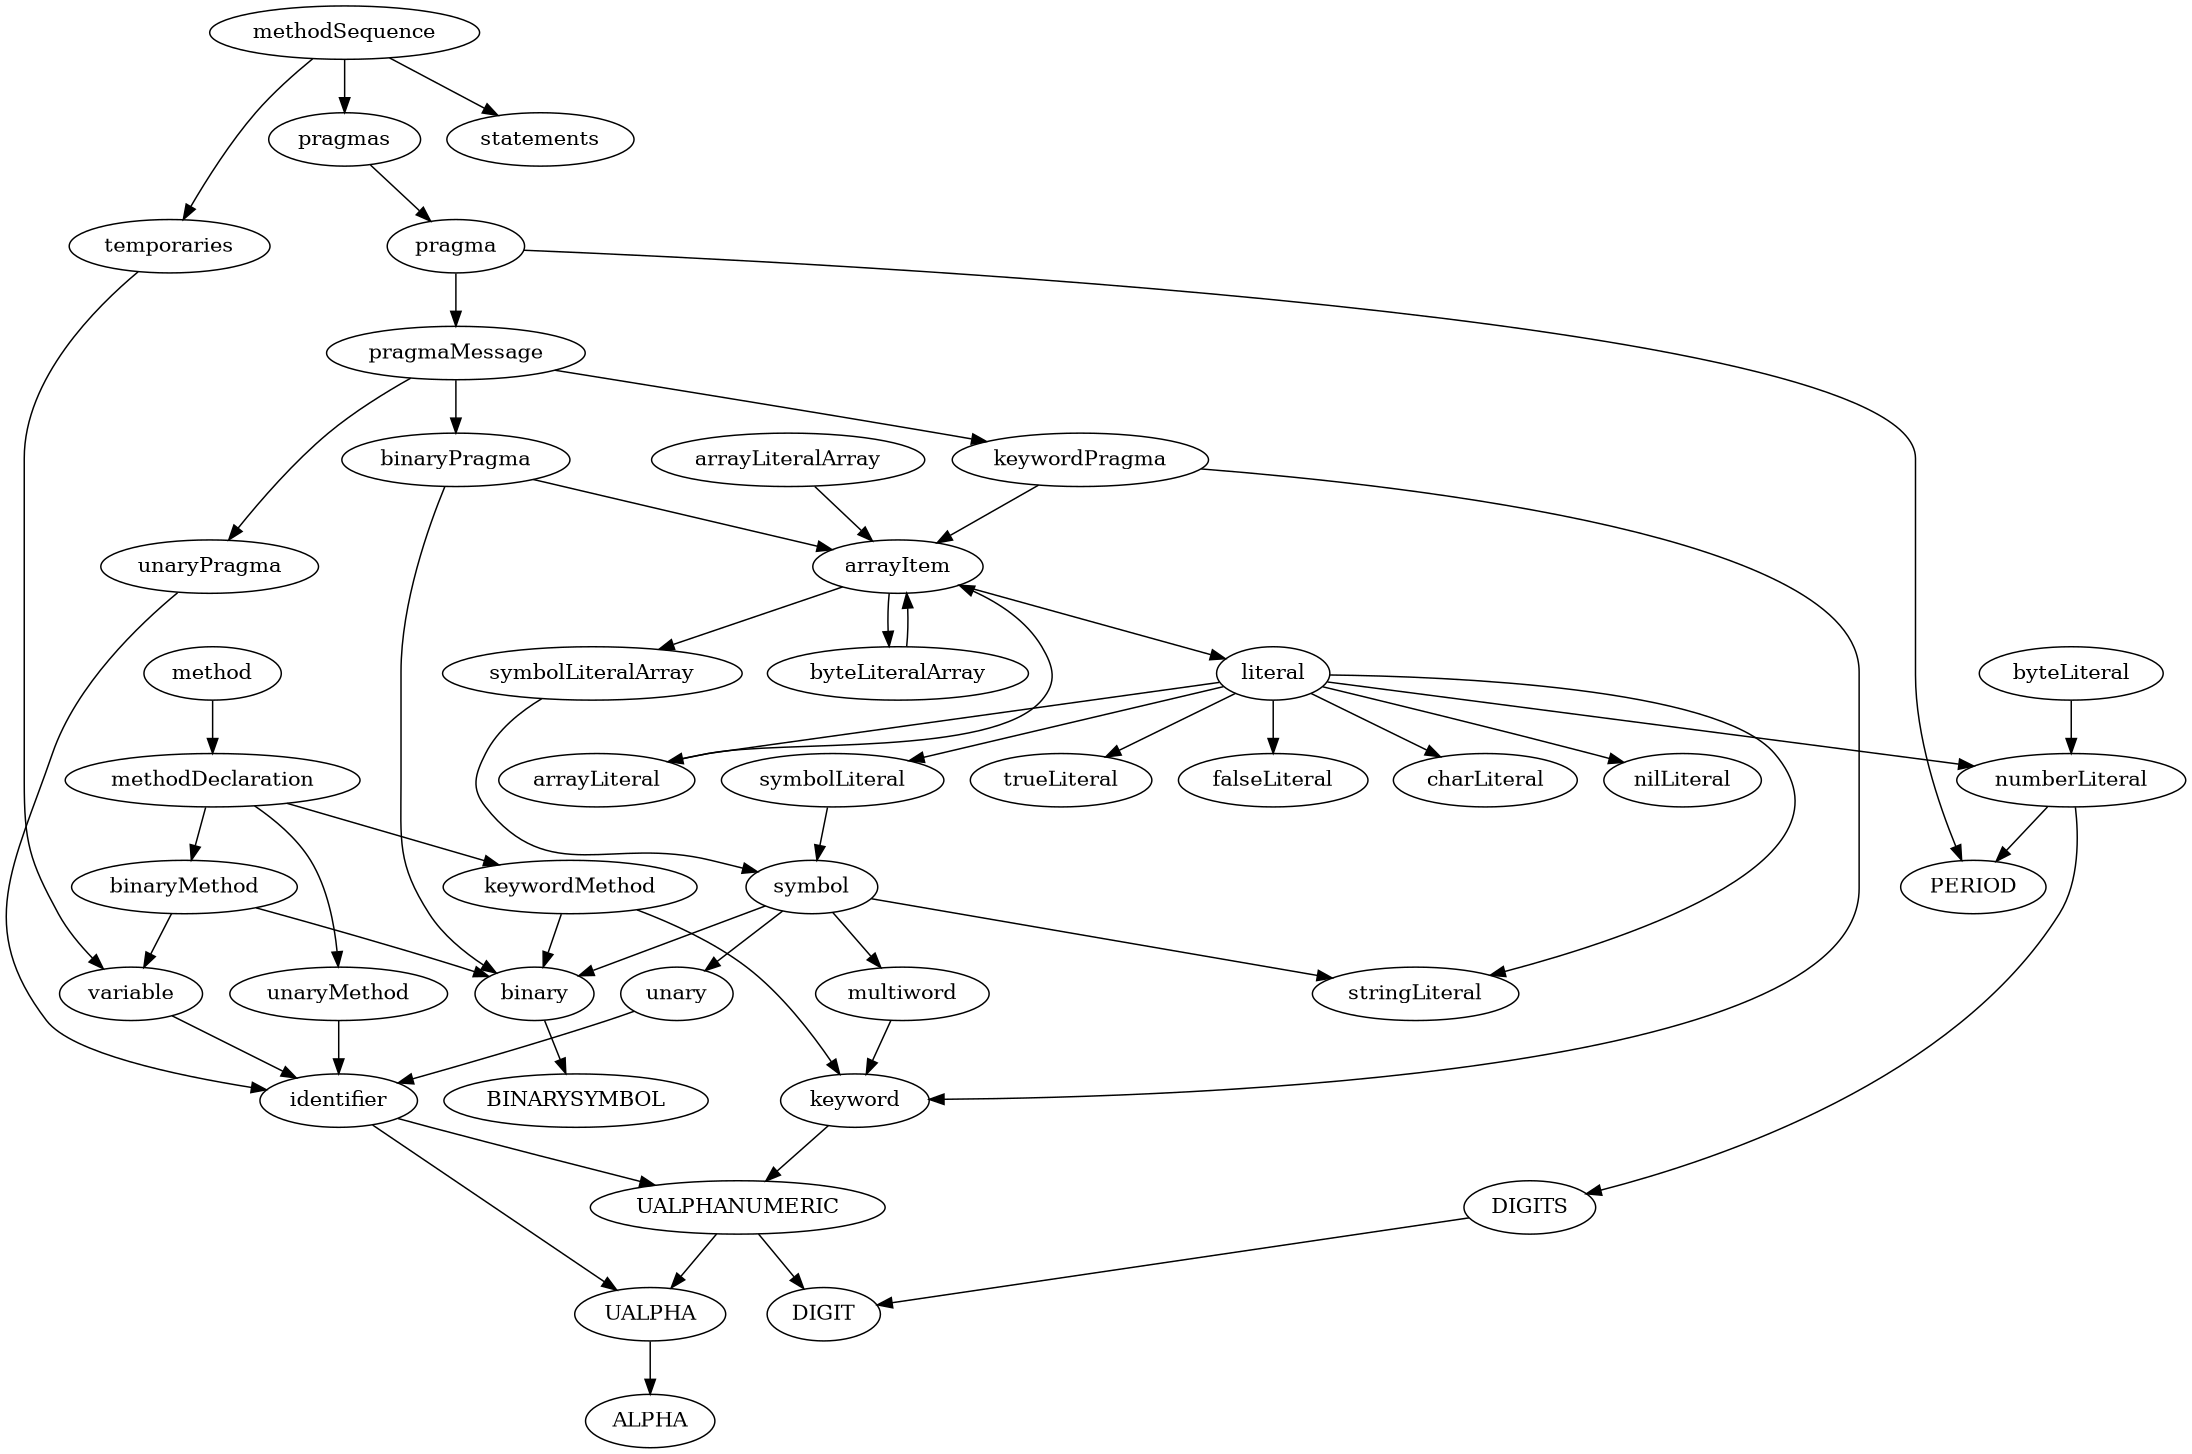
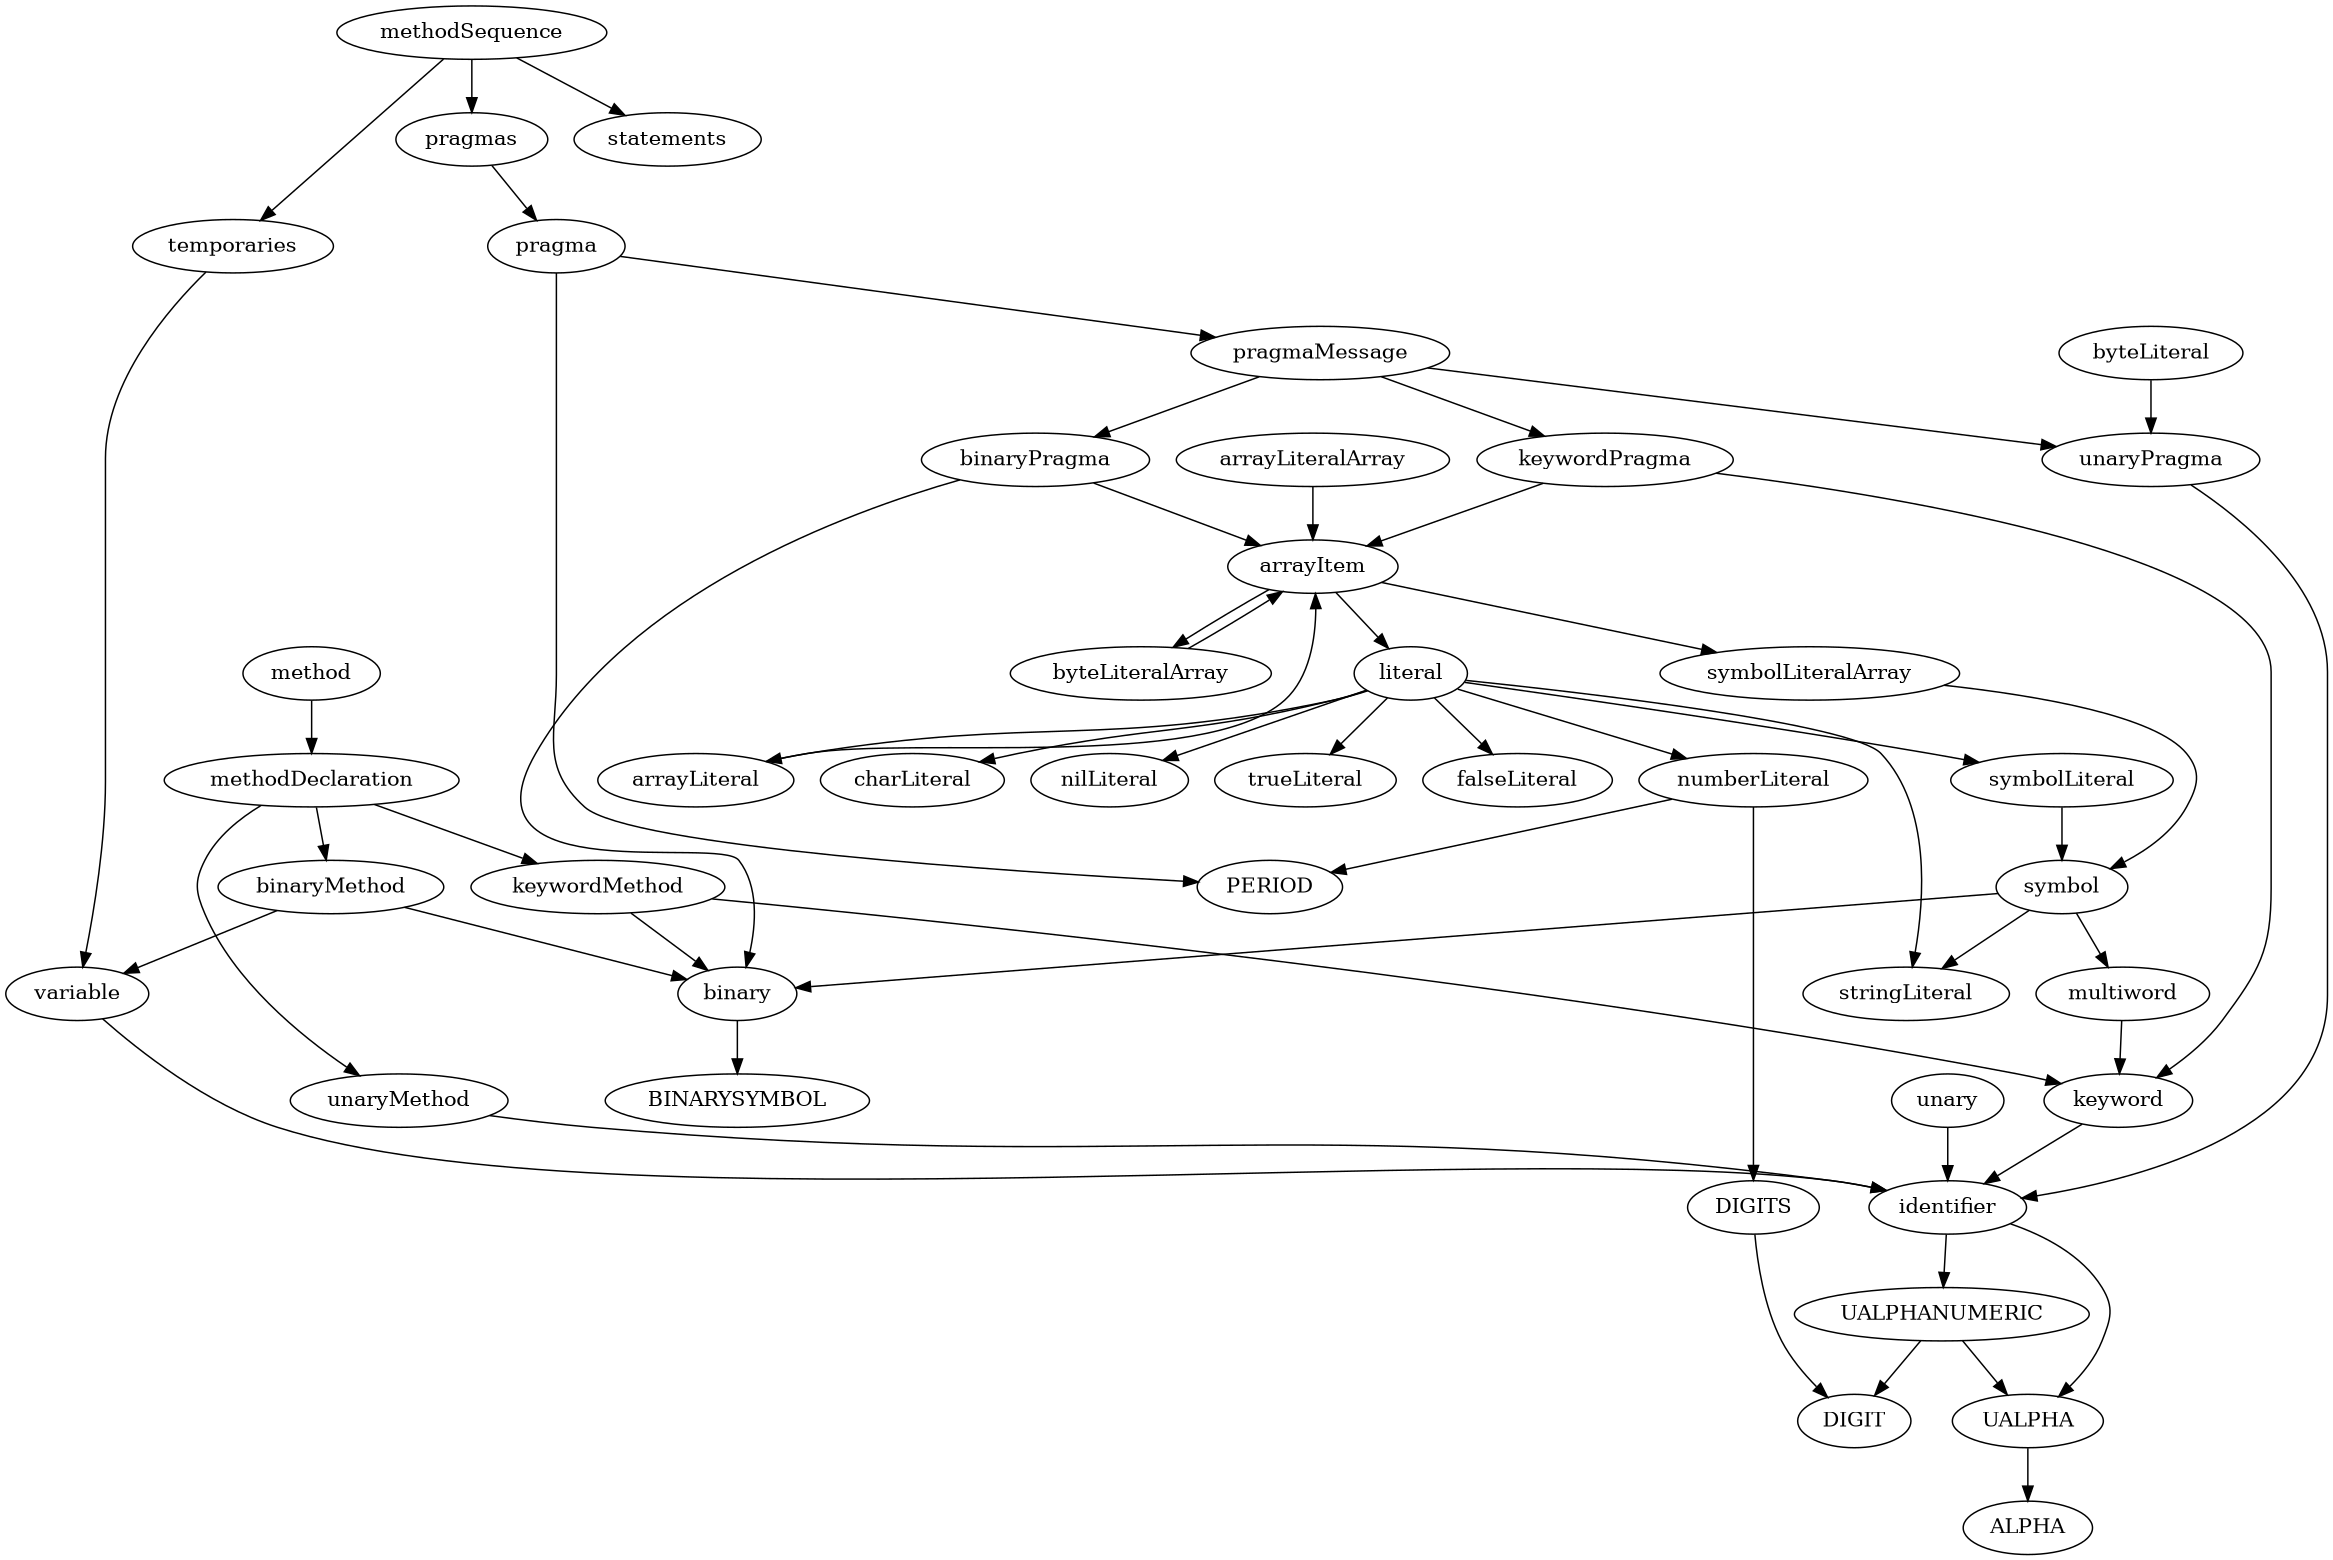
edge "byteLiteral" -> "numberLiteral": now "byteLiteral" -> "unaryPragma"
edge "symbol" -> "unary": removed
edge "keyword" -> "UALPHANUMERIC": now "keyword" -> "identifier"
